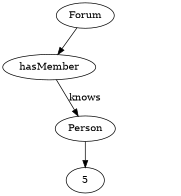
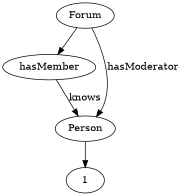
edge "Forum" -> "Person": added, label "hasModerator"
node "5": label "5" -> "1"
